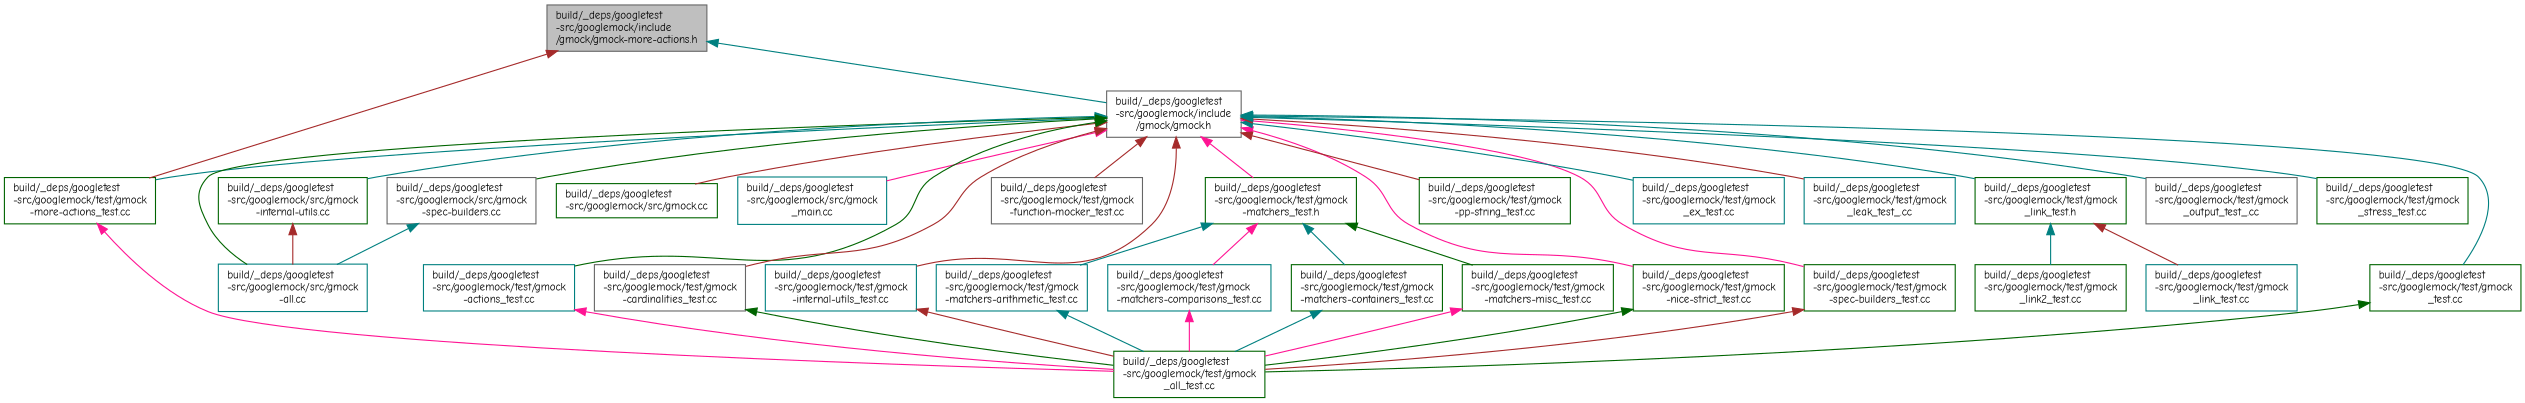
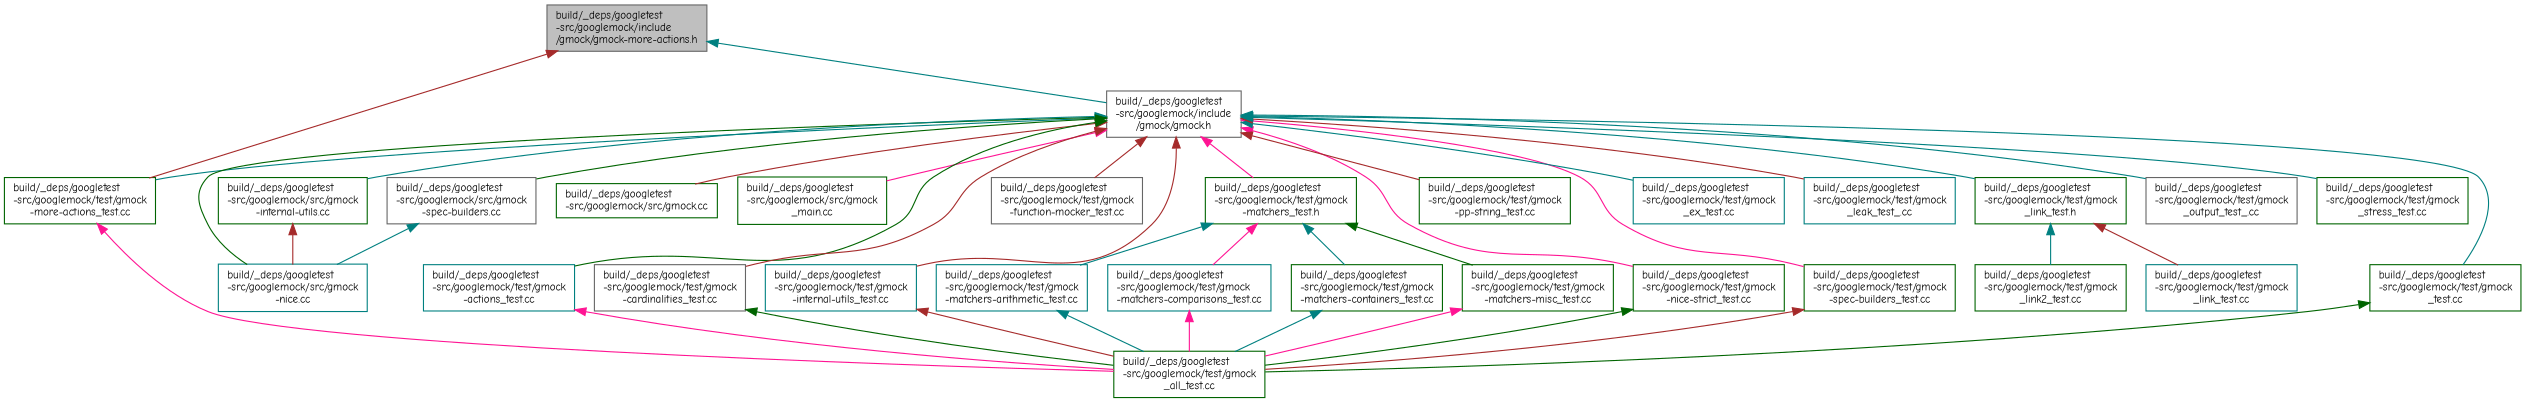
node "build/_deps/googletest -src/googlemock/src/gmock _main.cc": color teal -> darkgreen
node "build/_deps/googletest -src/googlemock/src/gmock -all.cc": label "build/_deps/googletest -src/googlemock/src/gmock -all.cc" -> "build/_deps/googletest -src/googlemock/src/gmock -nice.cc"
